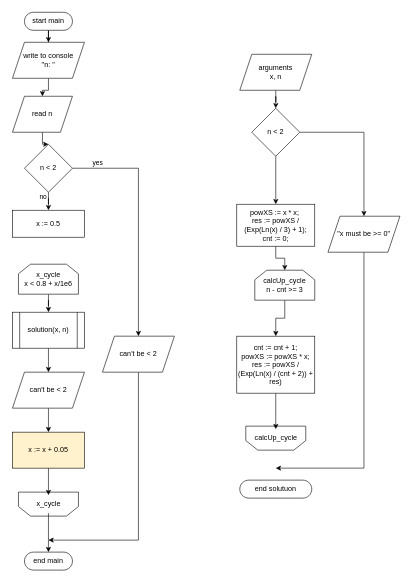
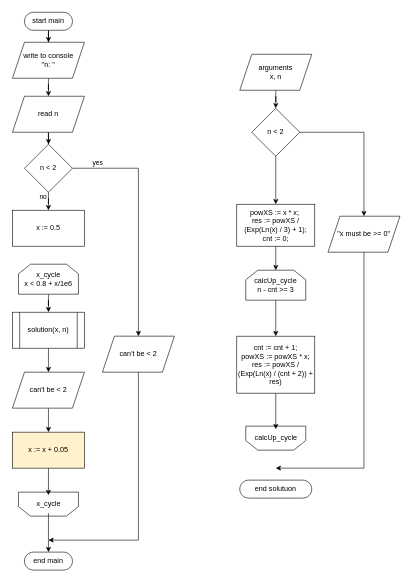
node "read n": size 60x36 -> 72x36
node "x := 0.5": size 72x27 -> 72x36
node "calcUp_cycle n - cnt >= 3": moved (285, 285) -> (276, 285)
